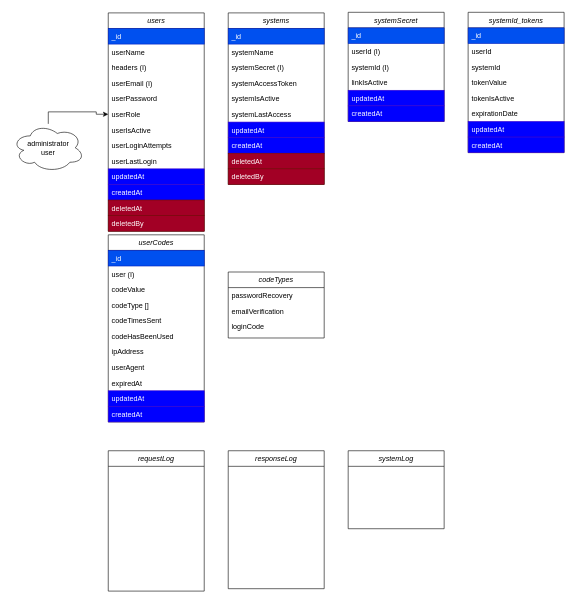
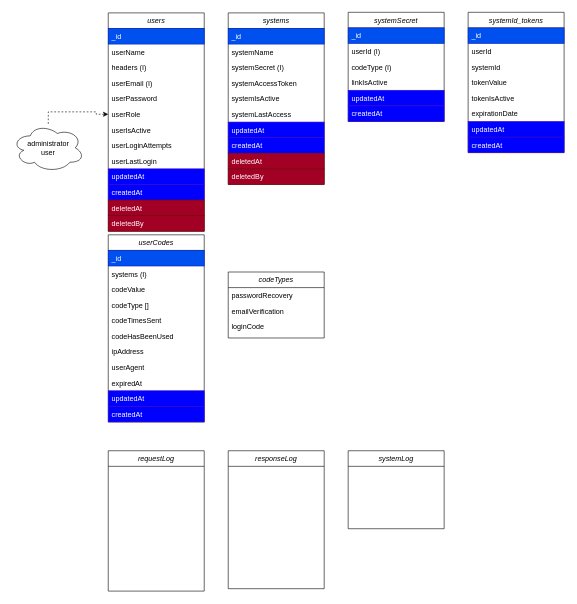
node "systemId (I)": label "systemId (I)" -> "codeType (I)"
edge "administrator user" -> "userRole": style solid -> dashed
node "user (I)": label "user (I)" -> "systems (I)"
